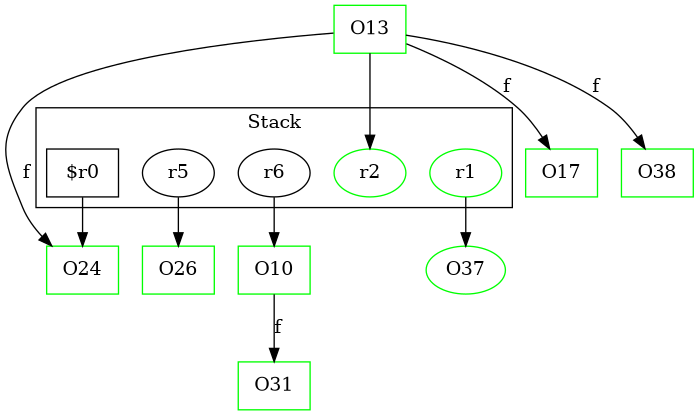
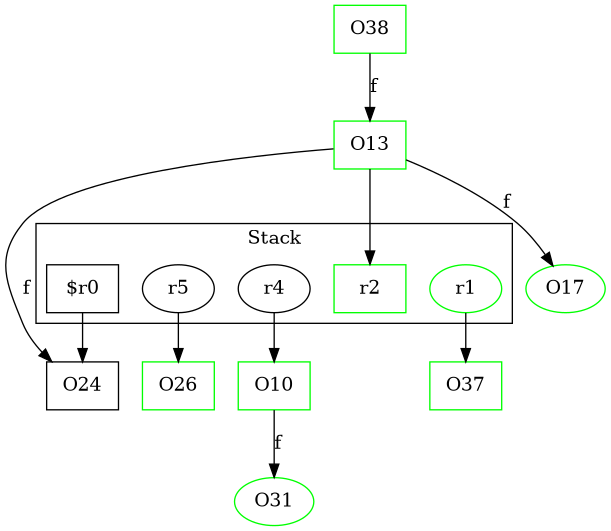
edge "O13" -> "O38": reversed
node "r6": label "r6" -> "r4"
node "r2": shape ellipse -> box
node "O17": shape box -> ellipse
node "O24": color green -> black
node "O37": shape ellipse -> box
node "O31": shape box -> ellipse
